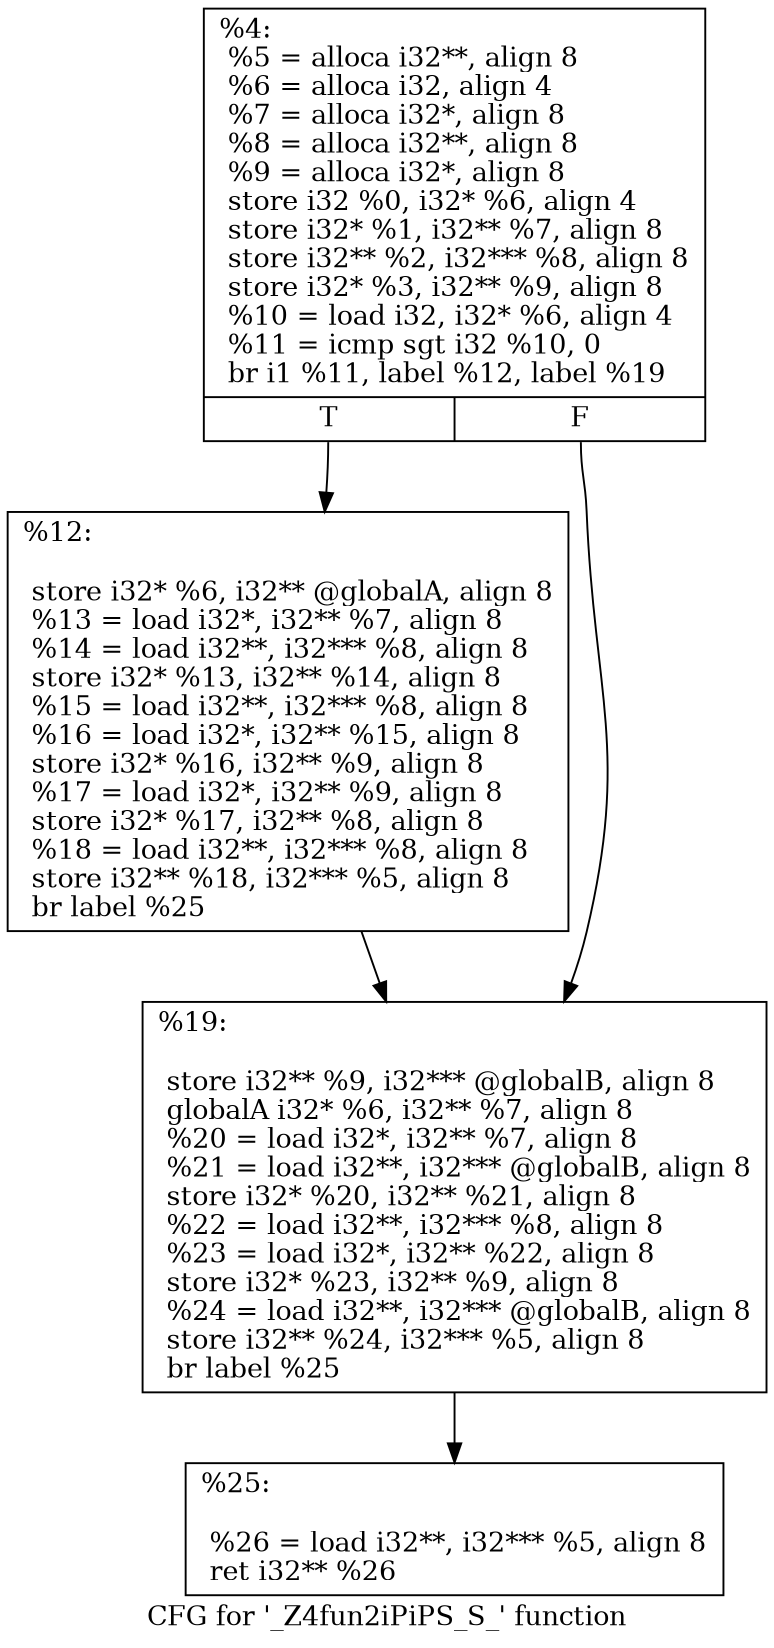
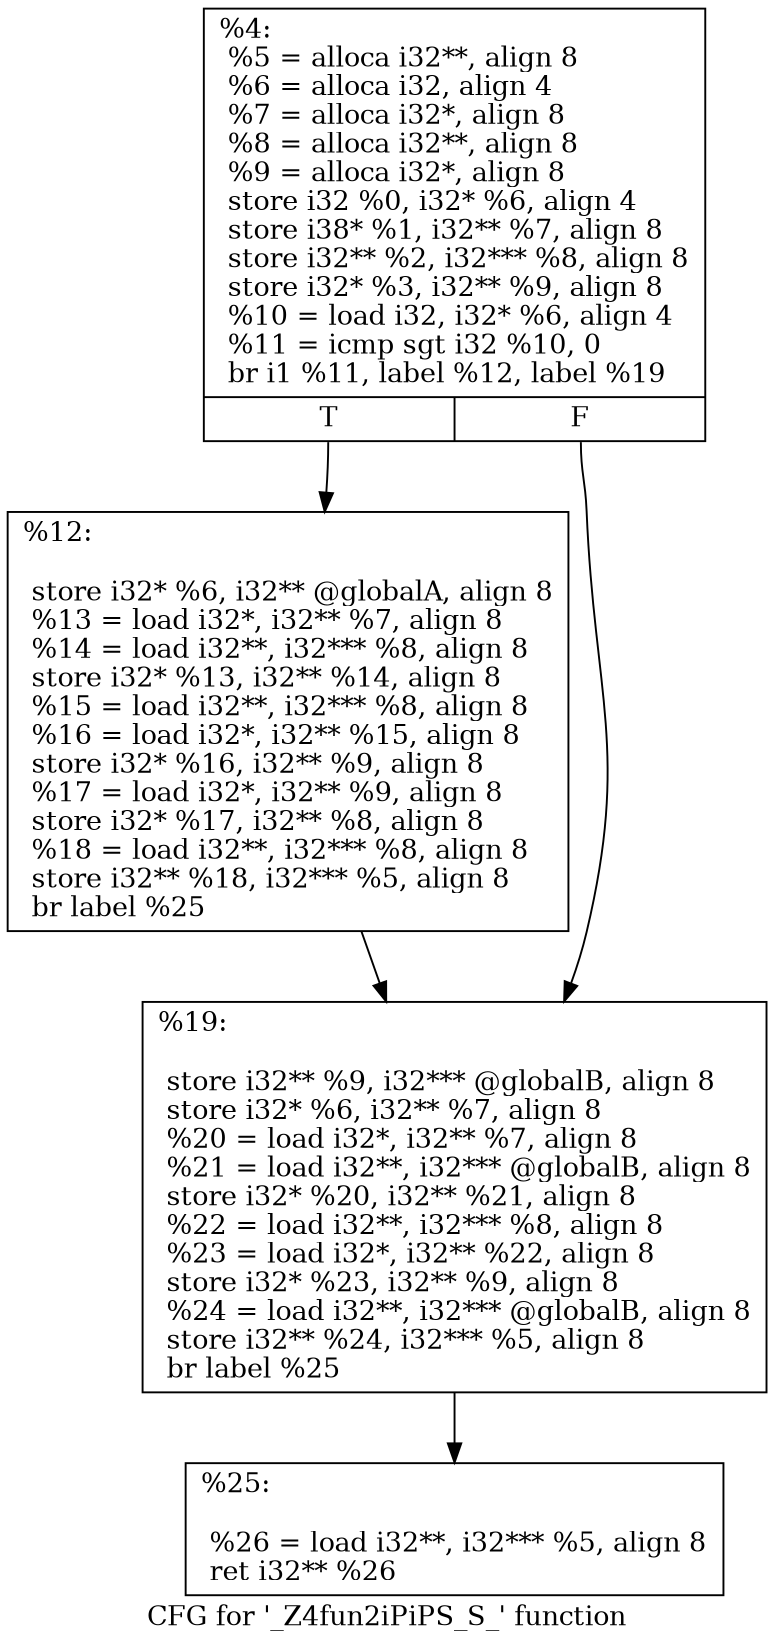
node "%4:": text "store i32* %1, i32** %7, align 8" -> "store i38* %1, i32** %7, align 8"
node "%19:": text "globalA i32* %6, i32** %7, align 8" -> "store i32* %6, i32** %7, align 8"
